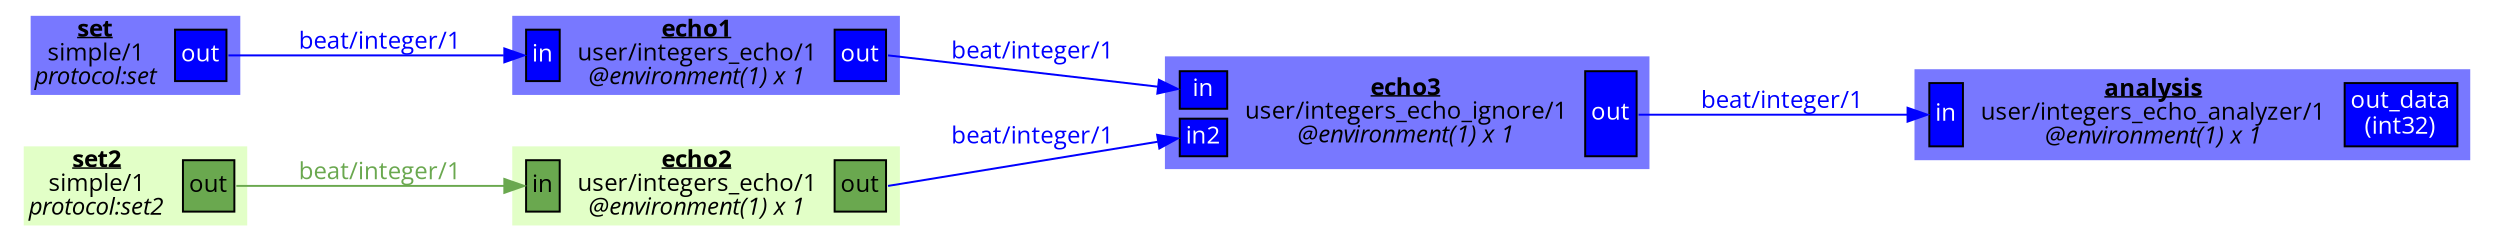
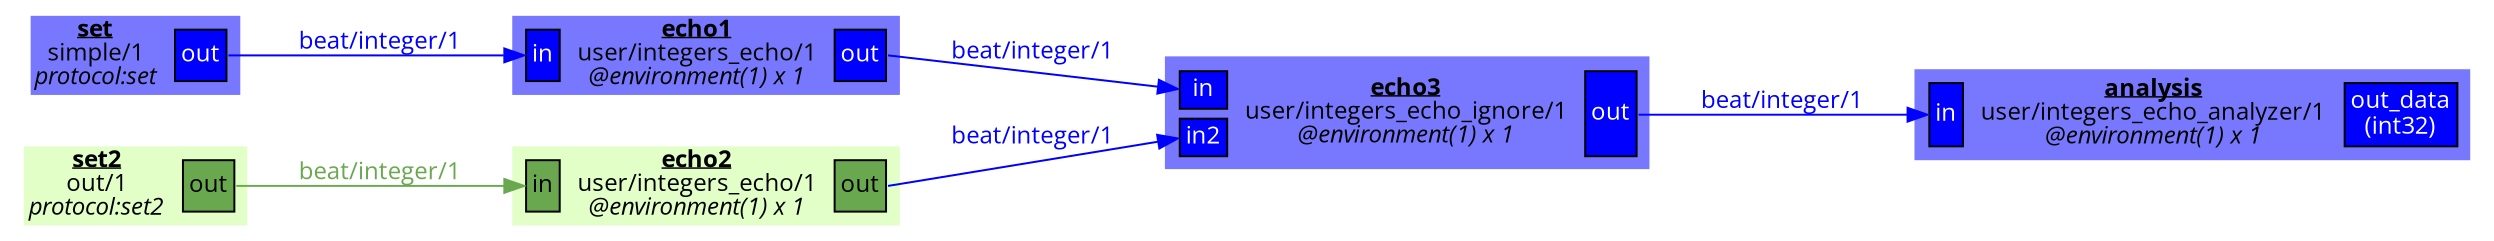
node "set2": text "simple/1" -> "out/1"
